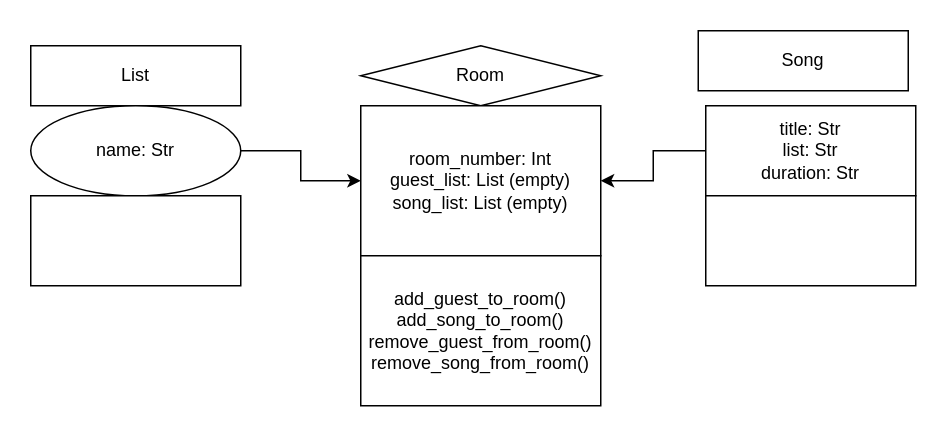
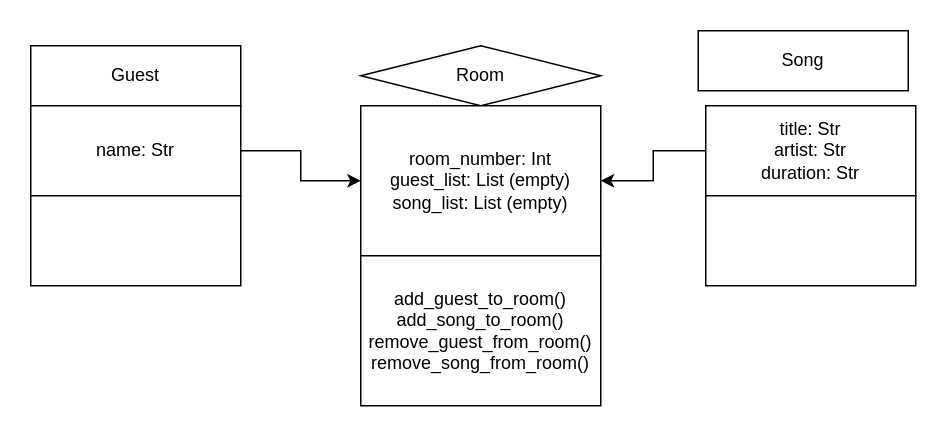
node "List": label "List" -> "Guest"
node "name: Str": shape ellipse -> rectangle
node "title: Str list: Str duration: Str": label "title: Str list: Str duration: Str" -> "title: Str artist: Str duration: Str"
